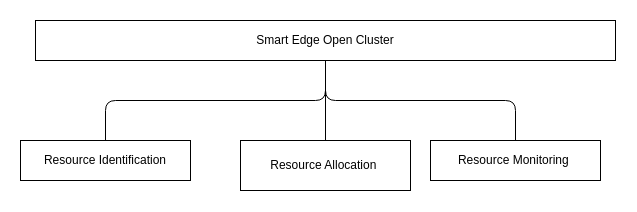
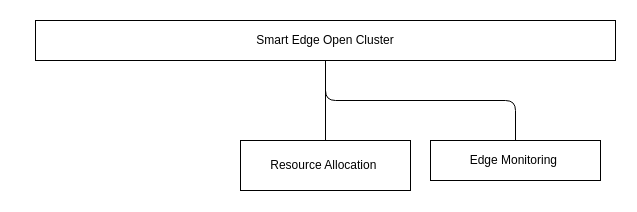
edge "Smart Edge Open Cluster" -- "Resource Identification": removed
node "Resource Identification": removed
node "Resource Monitoring": label "Resource Monitoring" -> "Edge Monitoring"
